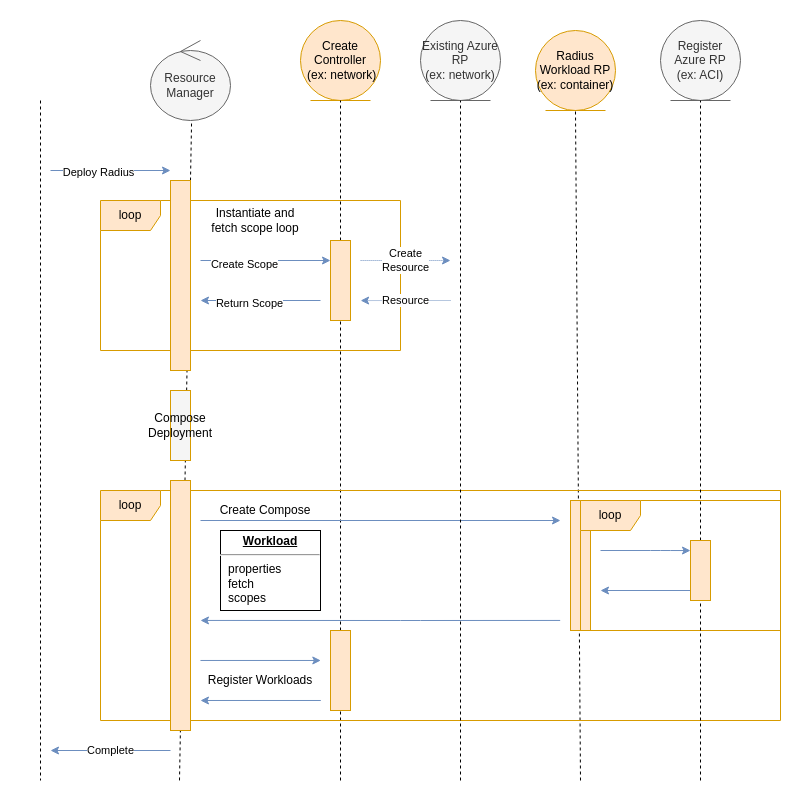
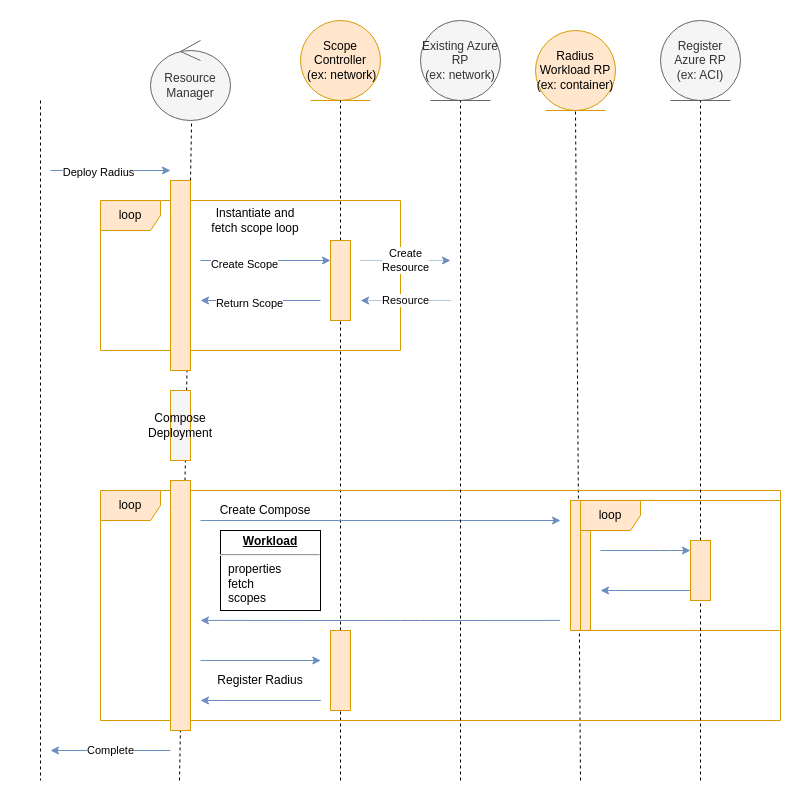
node "Create Controller (ex: network)": label "Create Controller (ex: network)" -> "Scope Controller (ex: network)"
node "Register Workloads": label "Register Workloads" -> "Register Radius"
